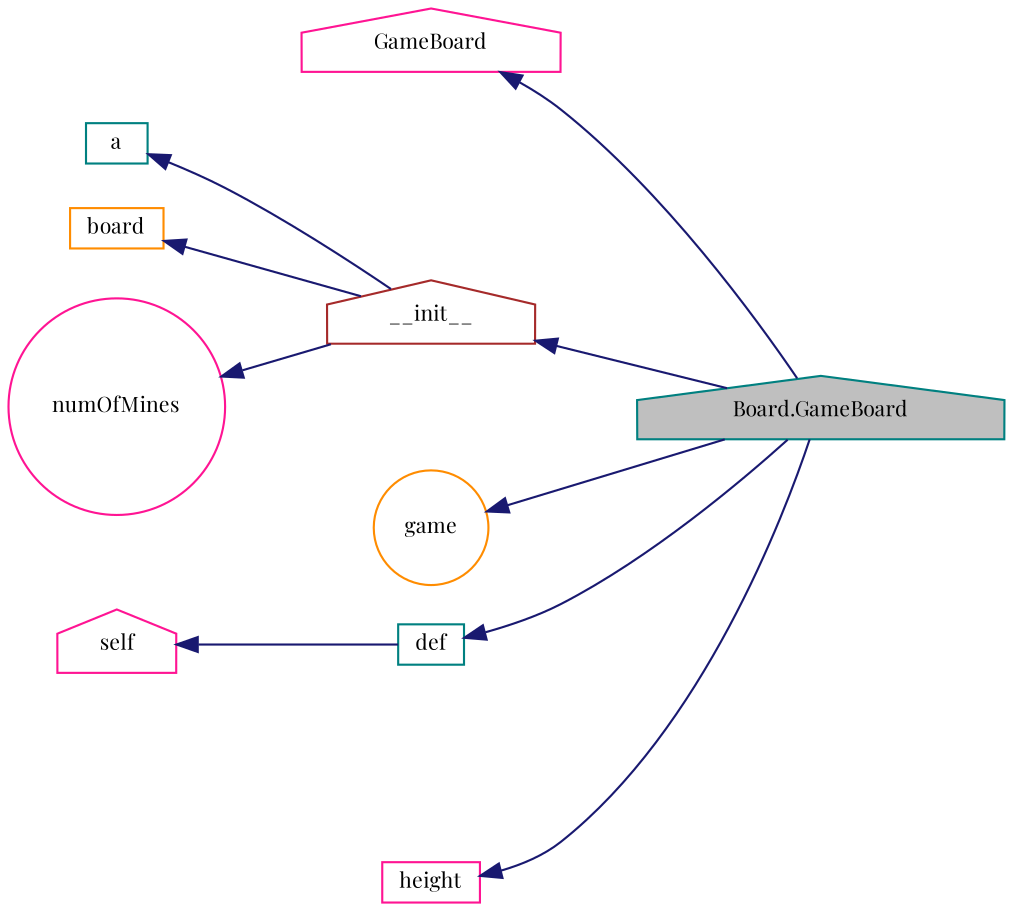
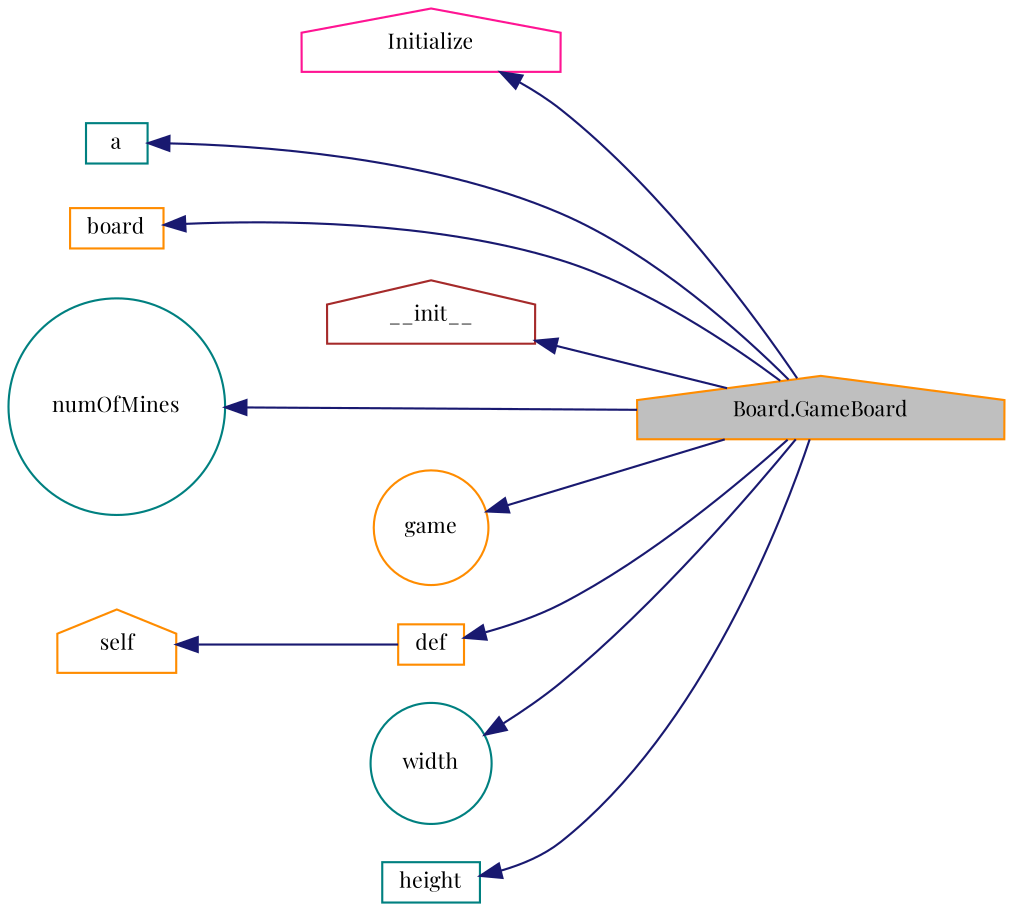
node "GameBoard": label "GameBoard" -> "Initialize"
edge "__init__" -> "a": now "Board.GameBoard" -> "a"
edge "__init__" -> "board": now "Board.GameBoard" -> "board"
edge "__init__" -> "numOfMines": now "Board.GameBoard" -> "numOfMines"
node "numOfMines": color deeppink -> teal
node "Board.GameBoard": color teal -> darkorange
node "self": color deeppink -> darkorange
node "def": color teal -> darkorange
node "width": added
node "height": color deeppink -> teal
